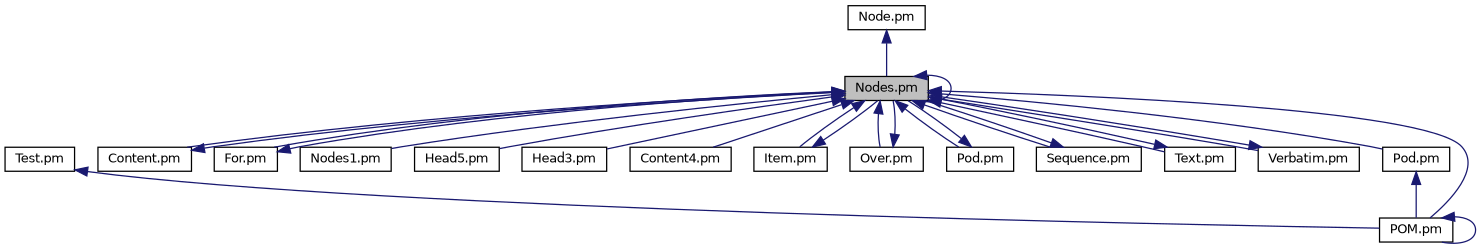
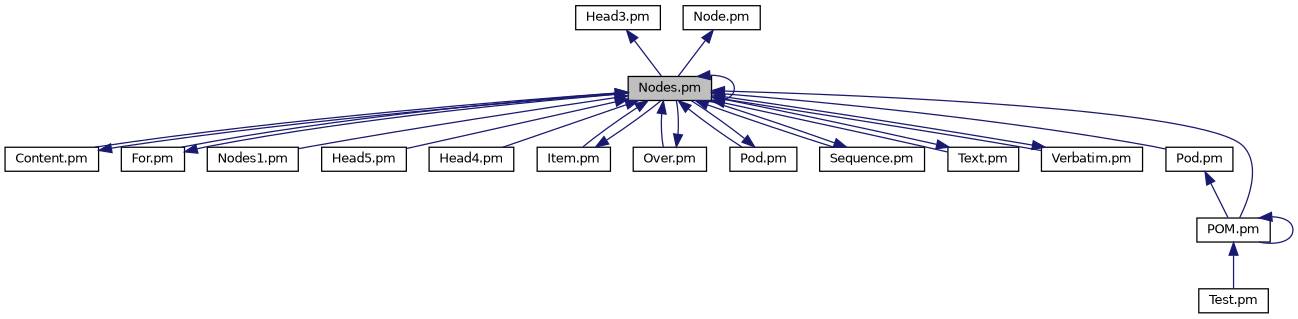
edge "Head3.pm" -> "Nodes.pm": reversed
node "Content4.pm": label "Content4.pm" -> "Head4.pm"
edge "POM.pm" -> "Test.pm": reversed
